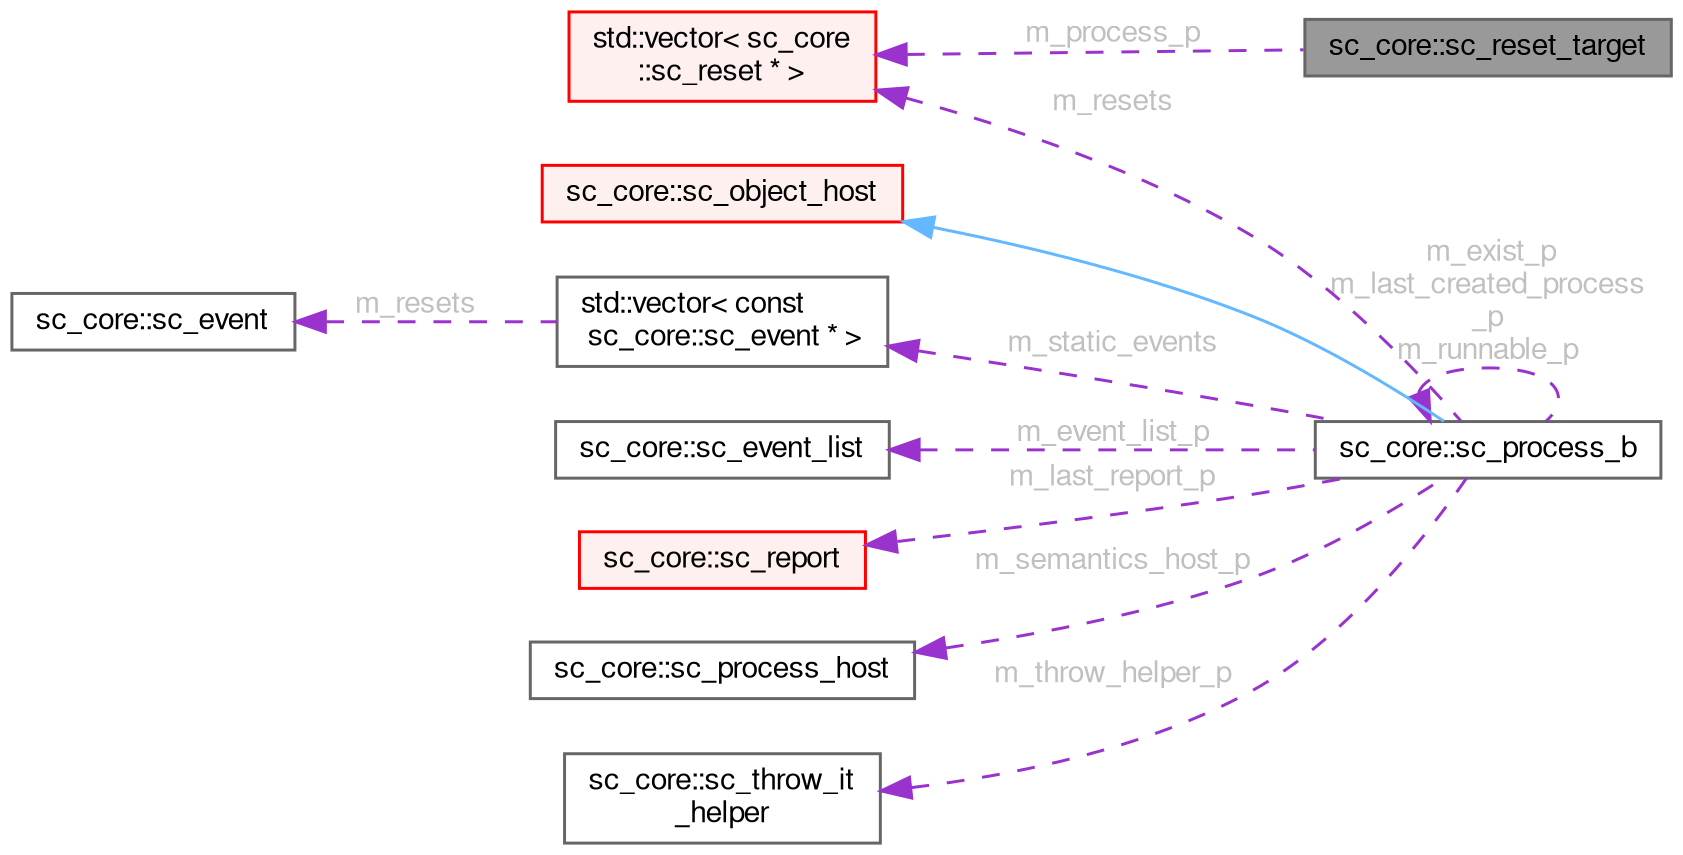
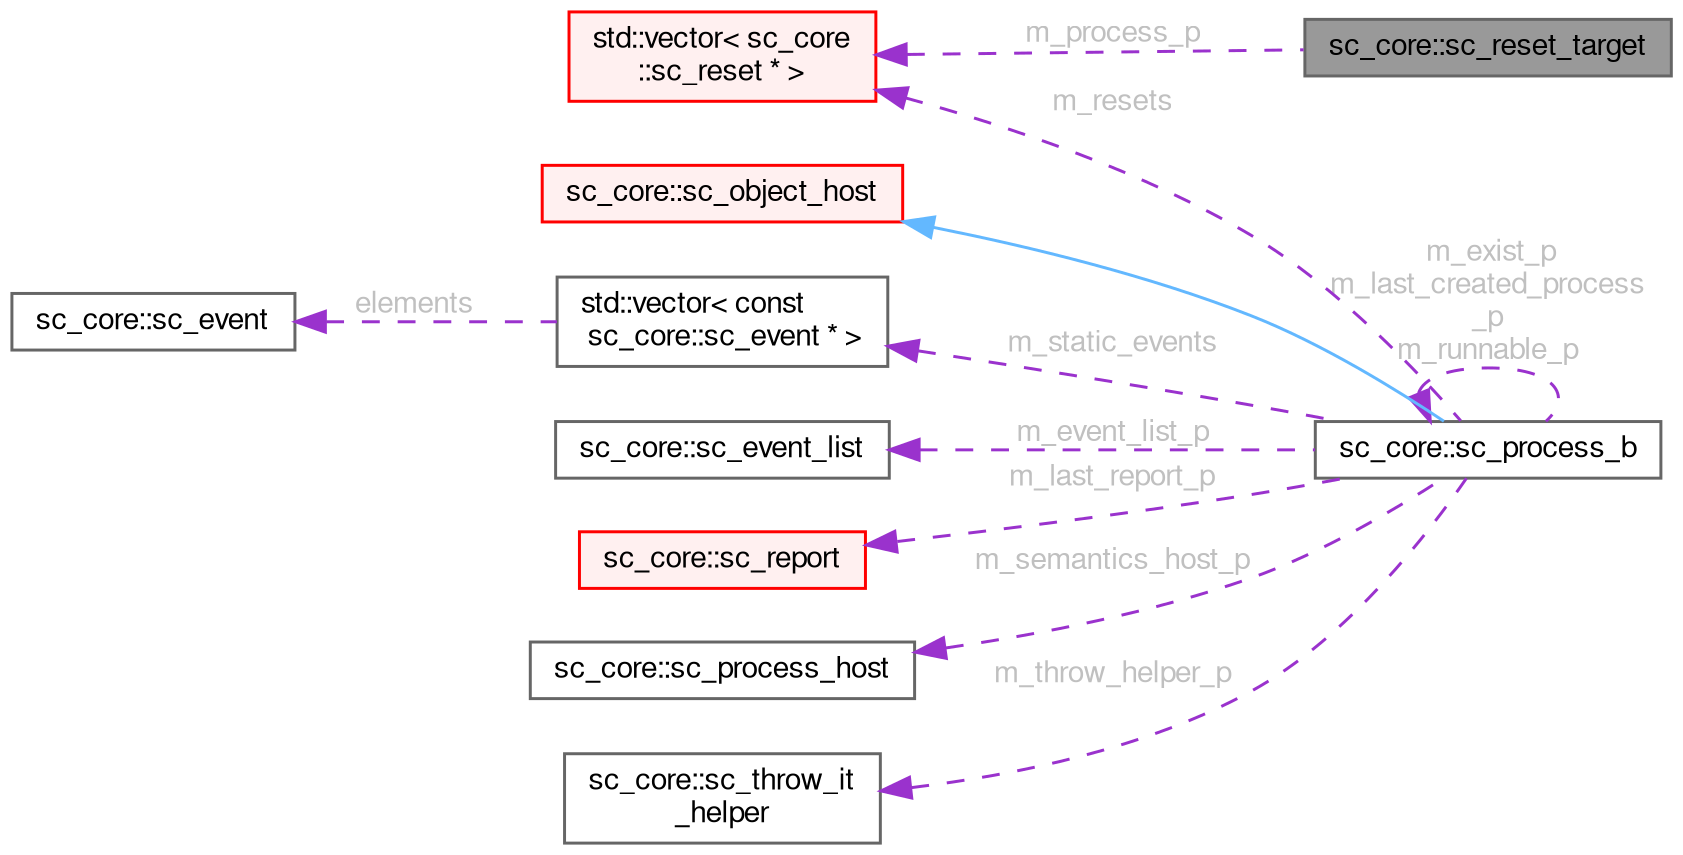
edge "std::vector< const sc_core::sc_event * >" -> "sc_core::sc_event": label " m_resets" -> " elements"
